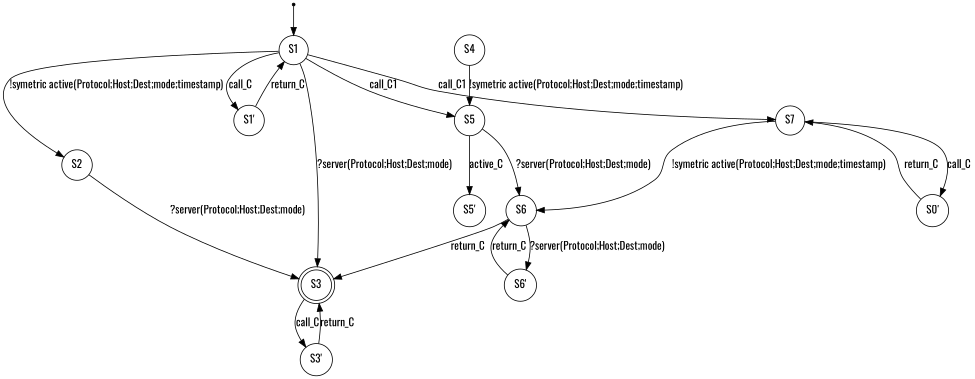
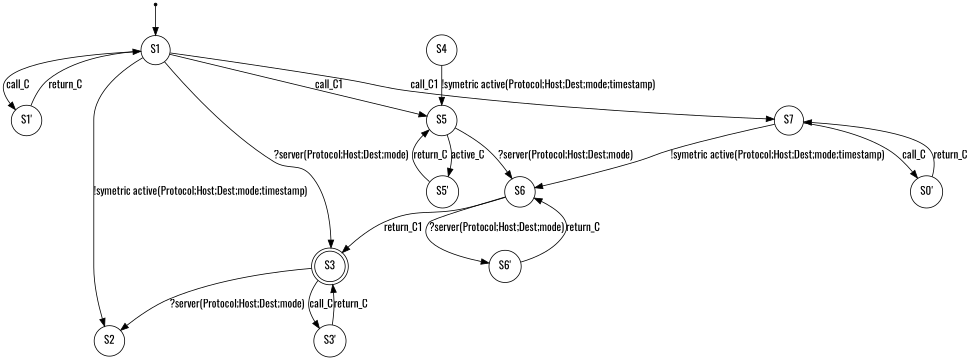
edge "S5'" -> "S5": added, label "return_C"
edge "S2" -> "S3": reversed
edge "S6" -> "S3": label "return_C" -> "return_C1"
